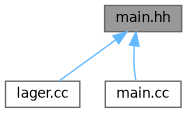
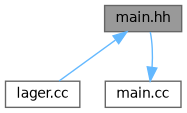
edge "main.cc" -> "main.hh": reversed
